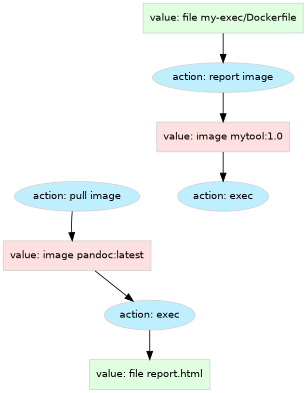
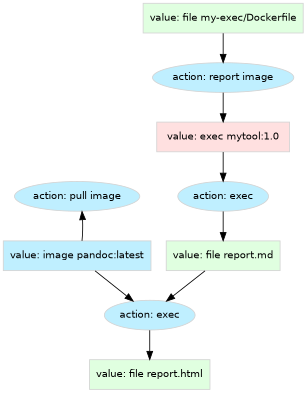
node "value: image mytool:1.0": label "value: image mytool:1.0" -> "value: exec mytool:1.0"
edge "action: pull image" -> "value: image pandoc:latest": reversed
node "value: image pandoc:latest": fillcolor #ffe0e0 -> lightblue1
node "value: file report.md": added
